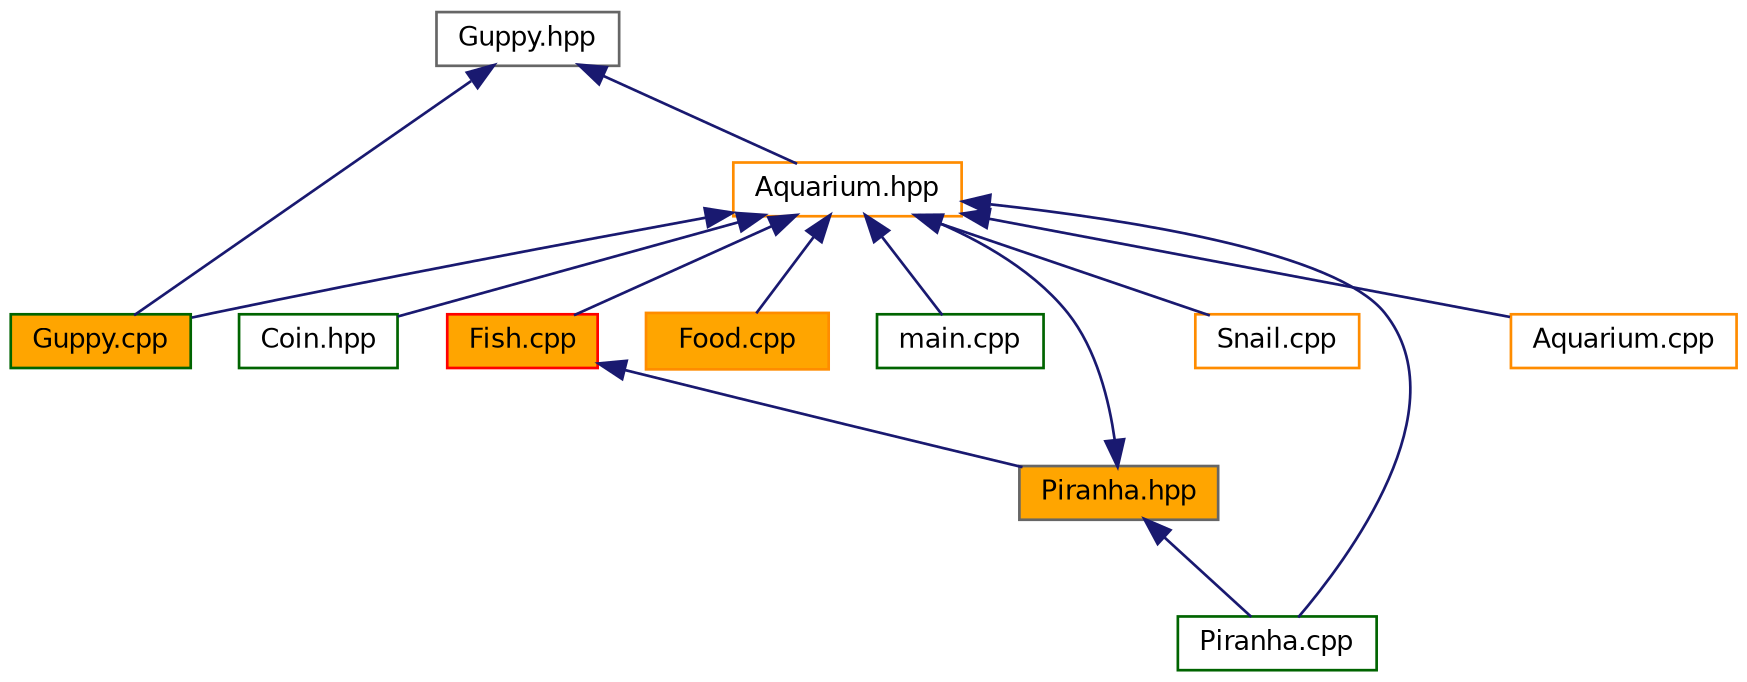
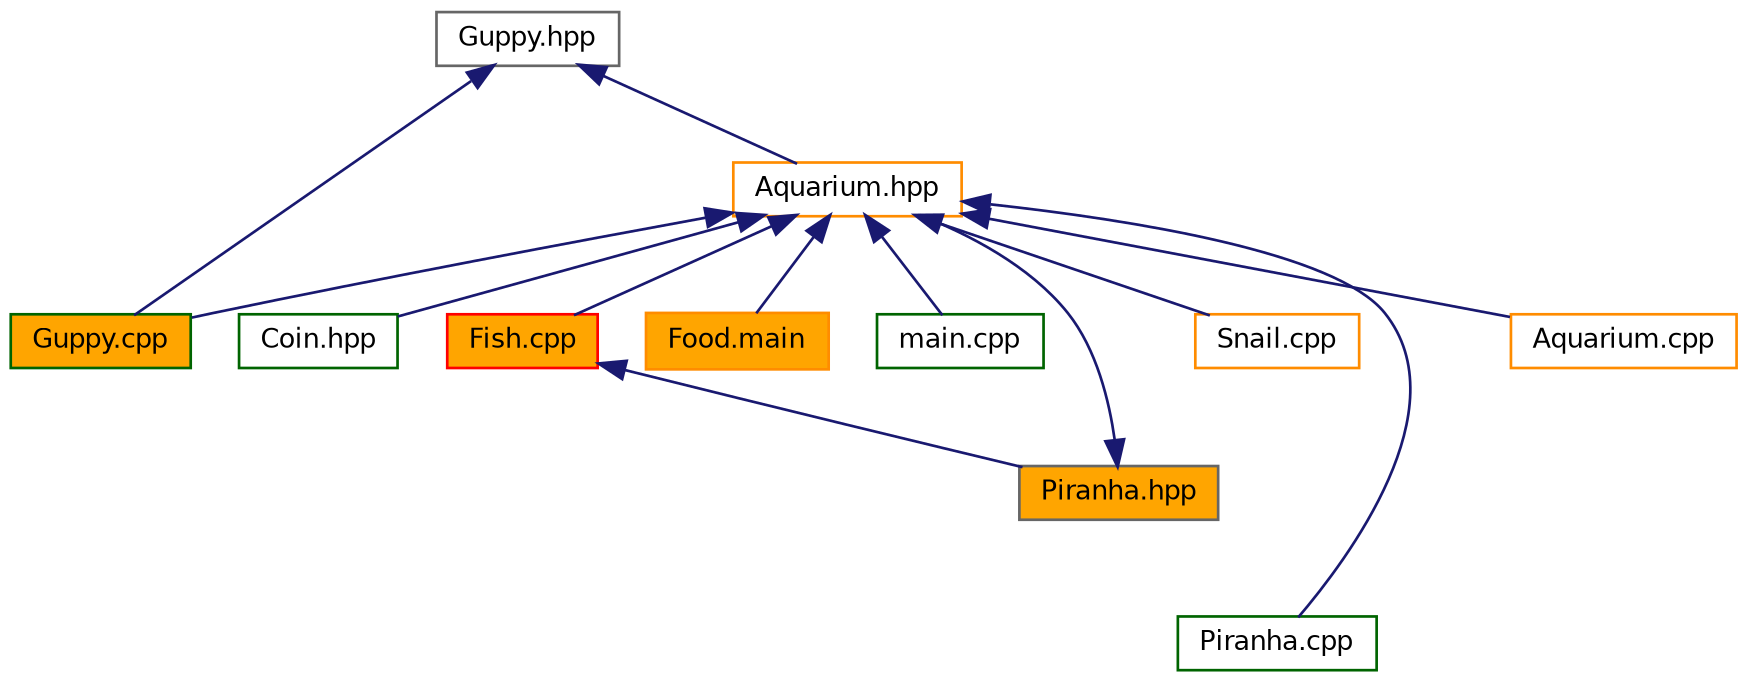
node "Food.cpp": label "Food.cpp" -> "Food.main"
edge "Piranha.cpp" -> "Piranha.hpp": removed
